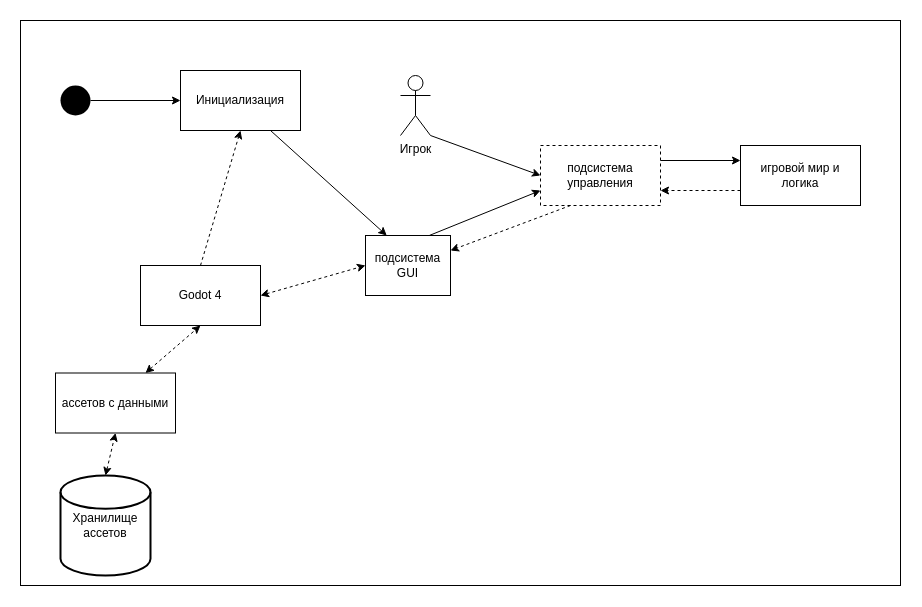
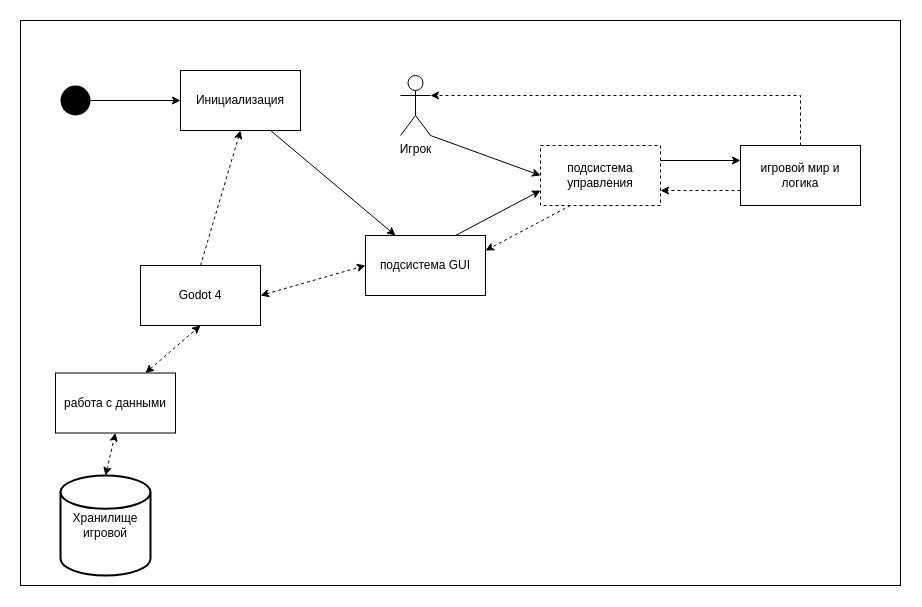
edge "игровой мир и логика" -> "Игрок": added
node "подсистема GUI": size 85x60 -> 120x60
node "ассетов с данными": label "ассетов с данными" -> "работа с данными"
node "Хранилище ассетов": label "Хранилище ассетов" -> "Хранилище игровой"
